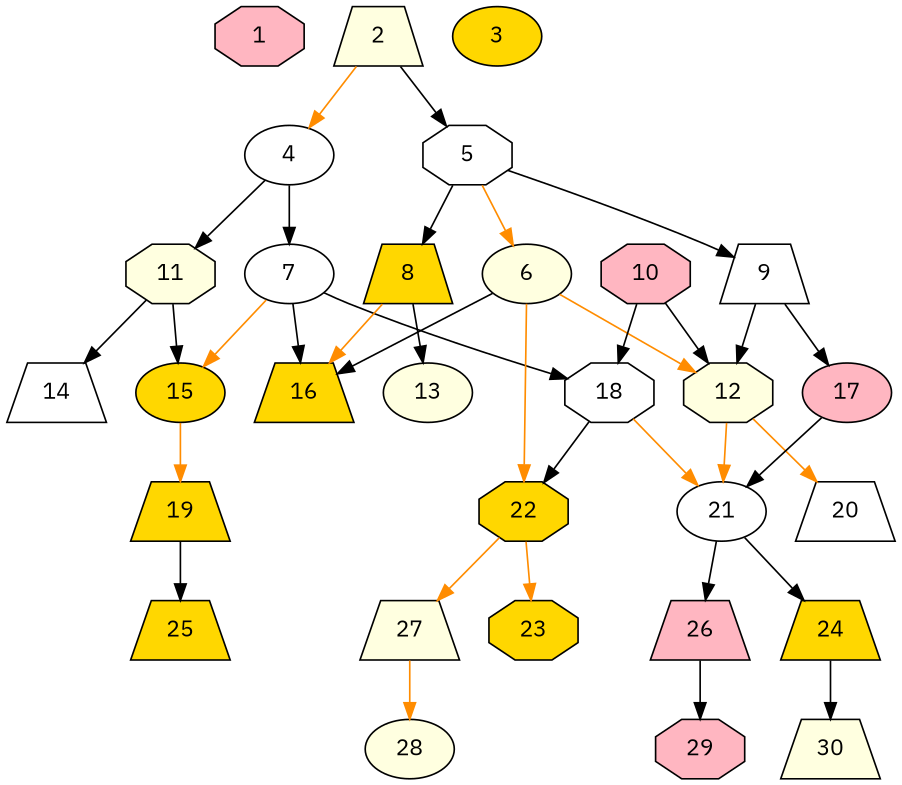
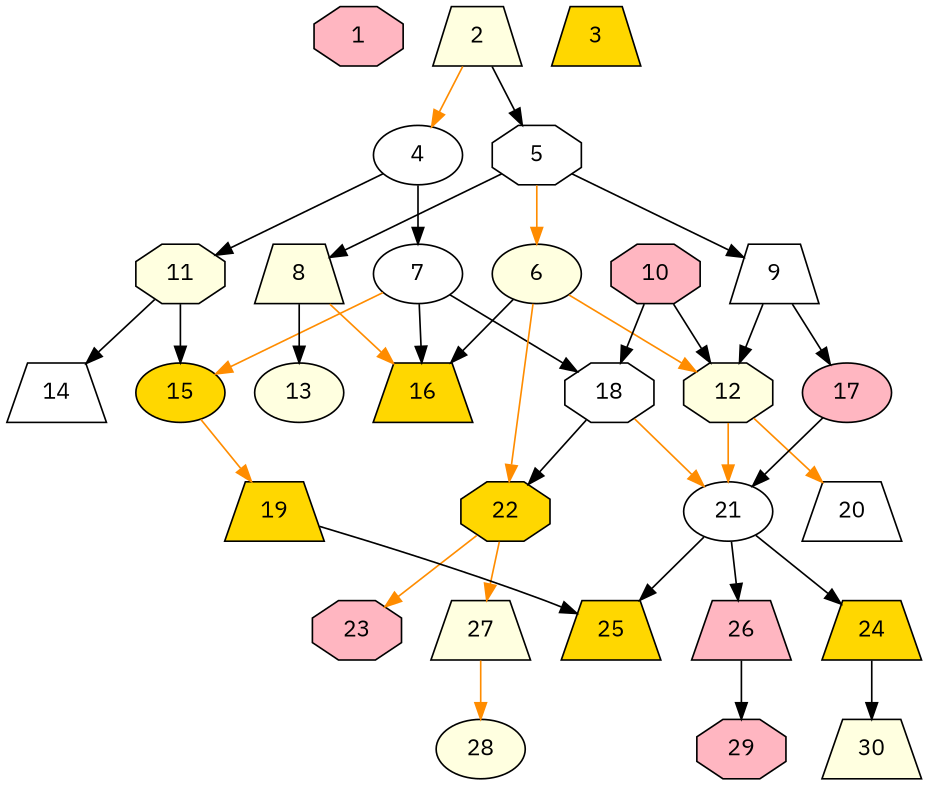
node "3": shape ellipse -> trapezium
node "8": fillcolor gold -> lightyellow
edge "21" -> "25": added
node "23": fillcolor gold -> lightpink
